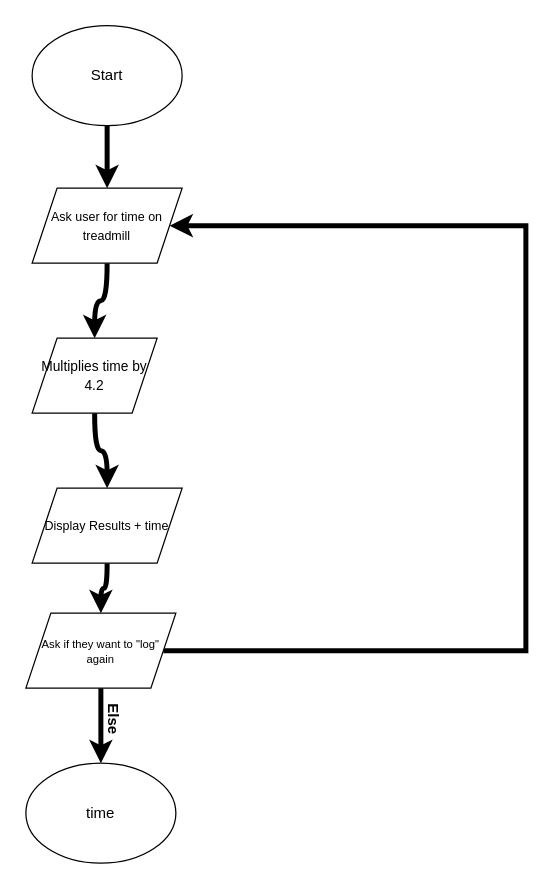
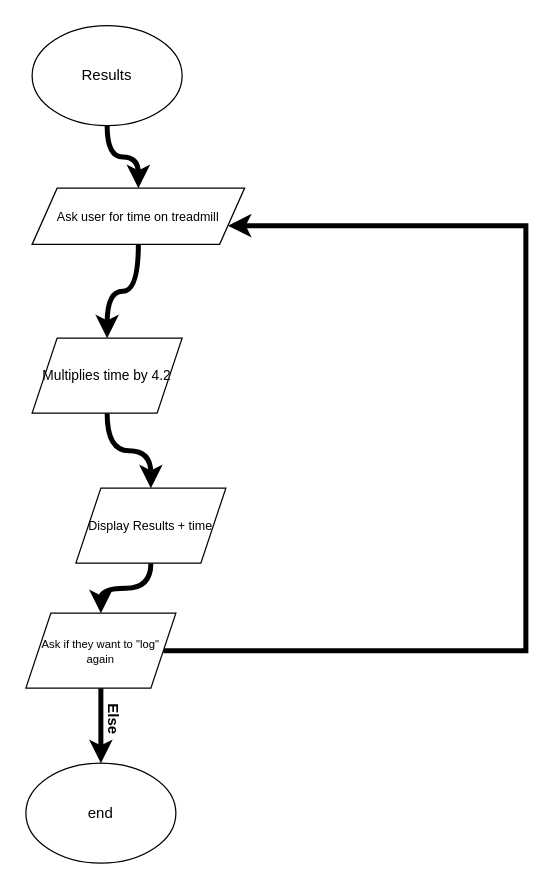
node "Start": label "Start" -> "Results"
node "Ask user for time on treadmill": size 150x75 -> 213x56
node "Multiplies time by 4.2": size 125x75 -> 150x75
node "Display Results + time": moved (107, 526) -> (151, 526)
node "time": label "time" -> "end"
